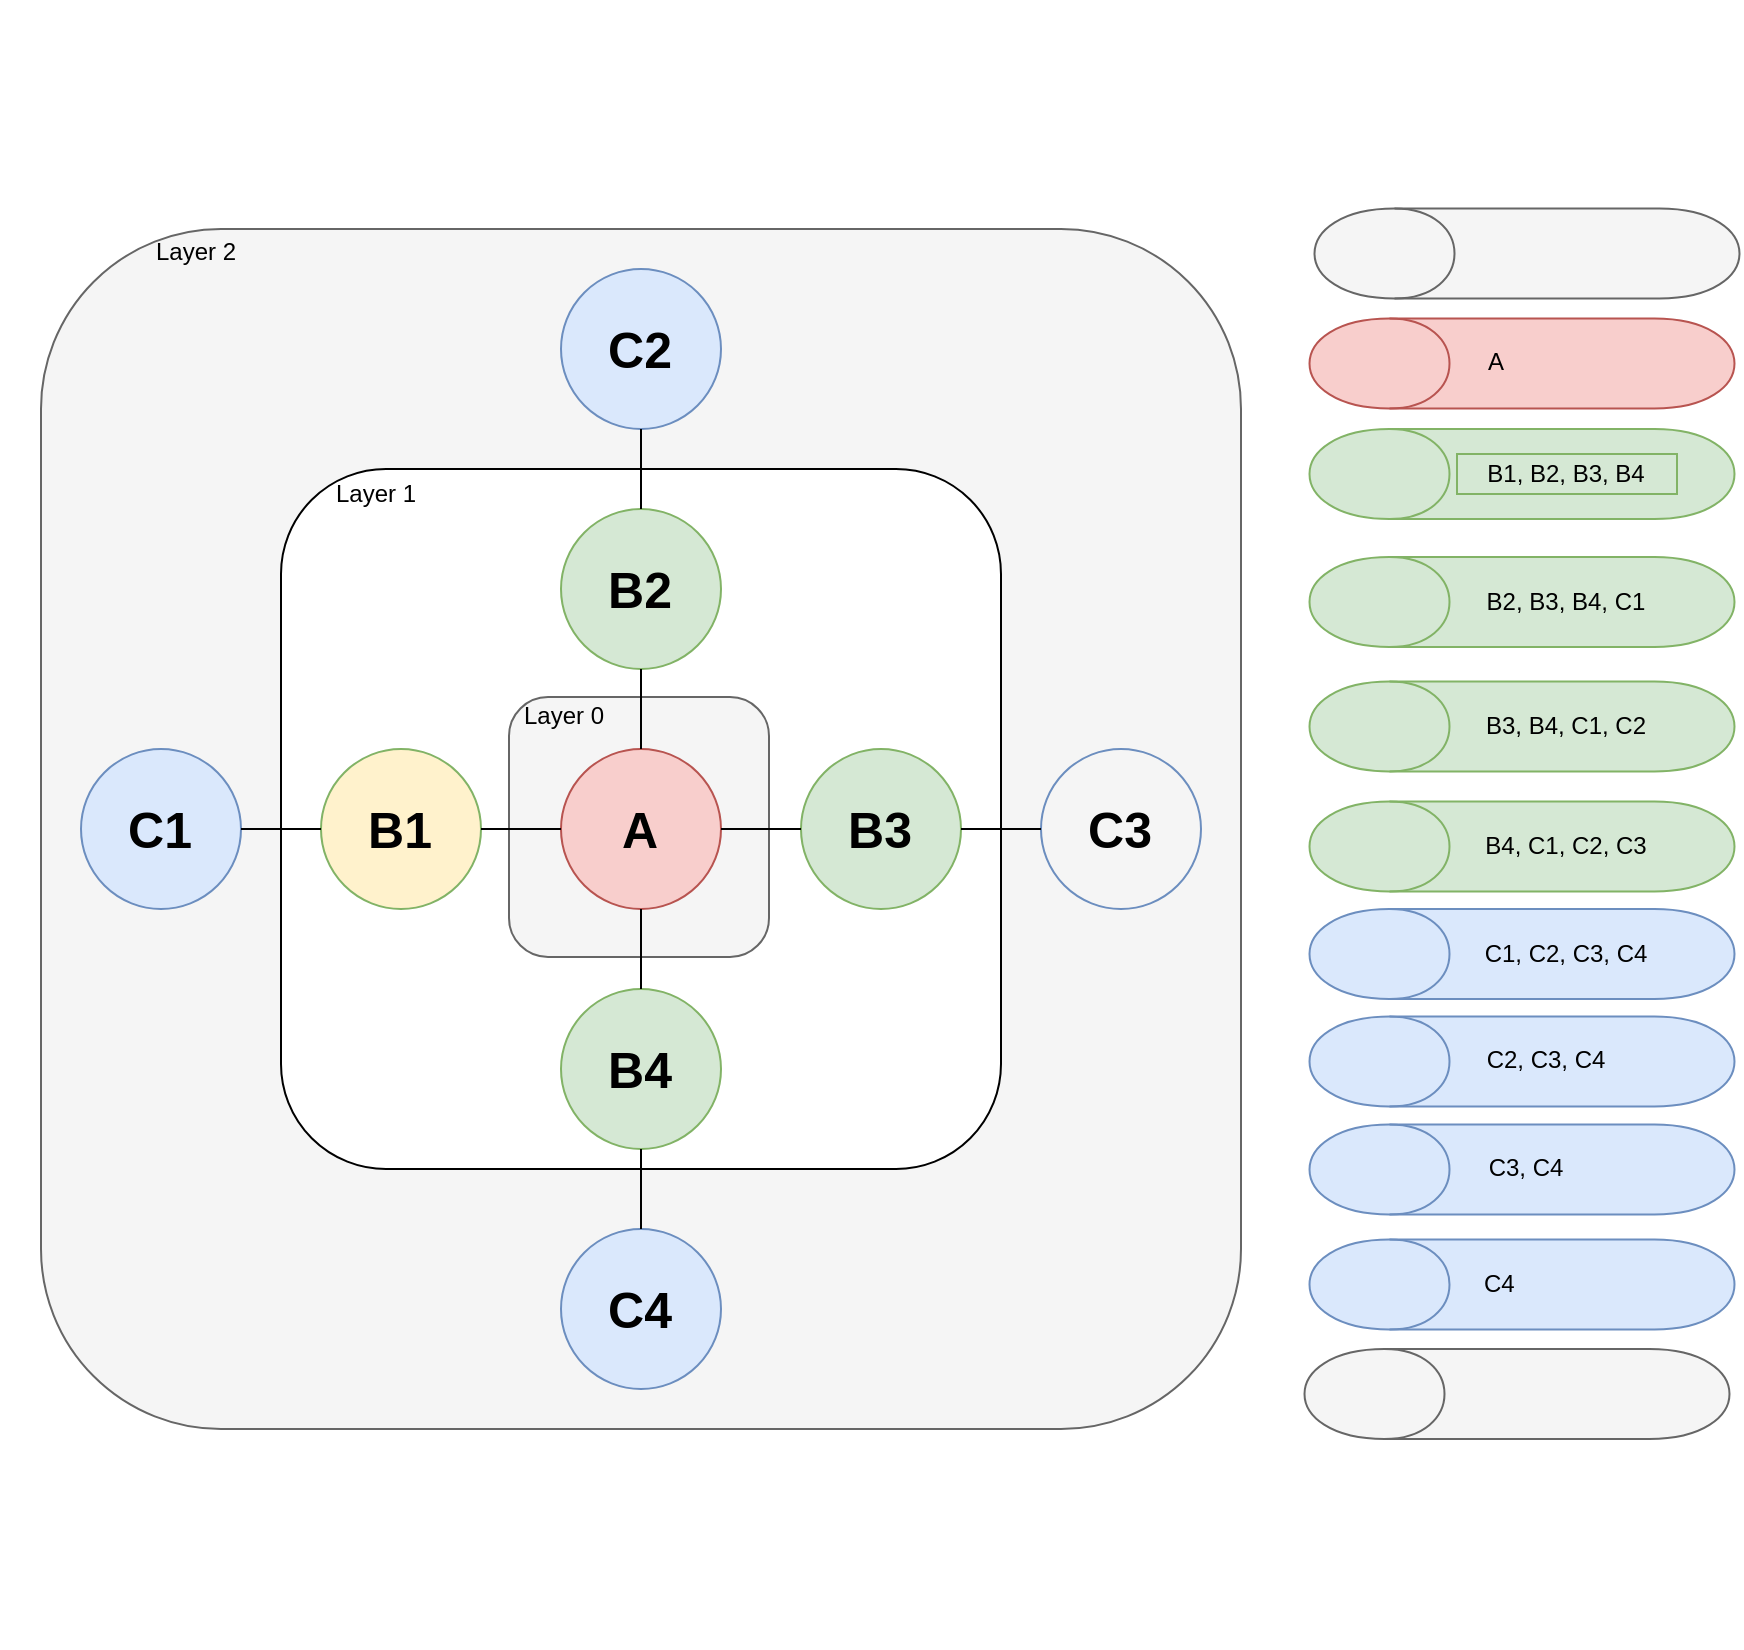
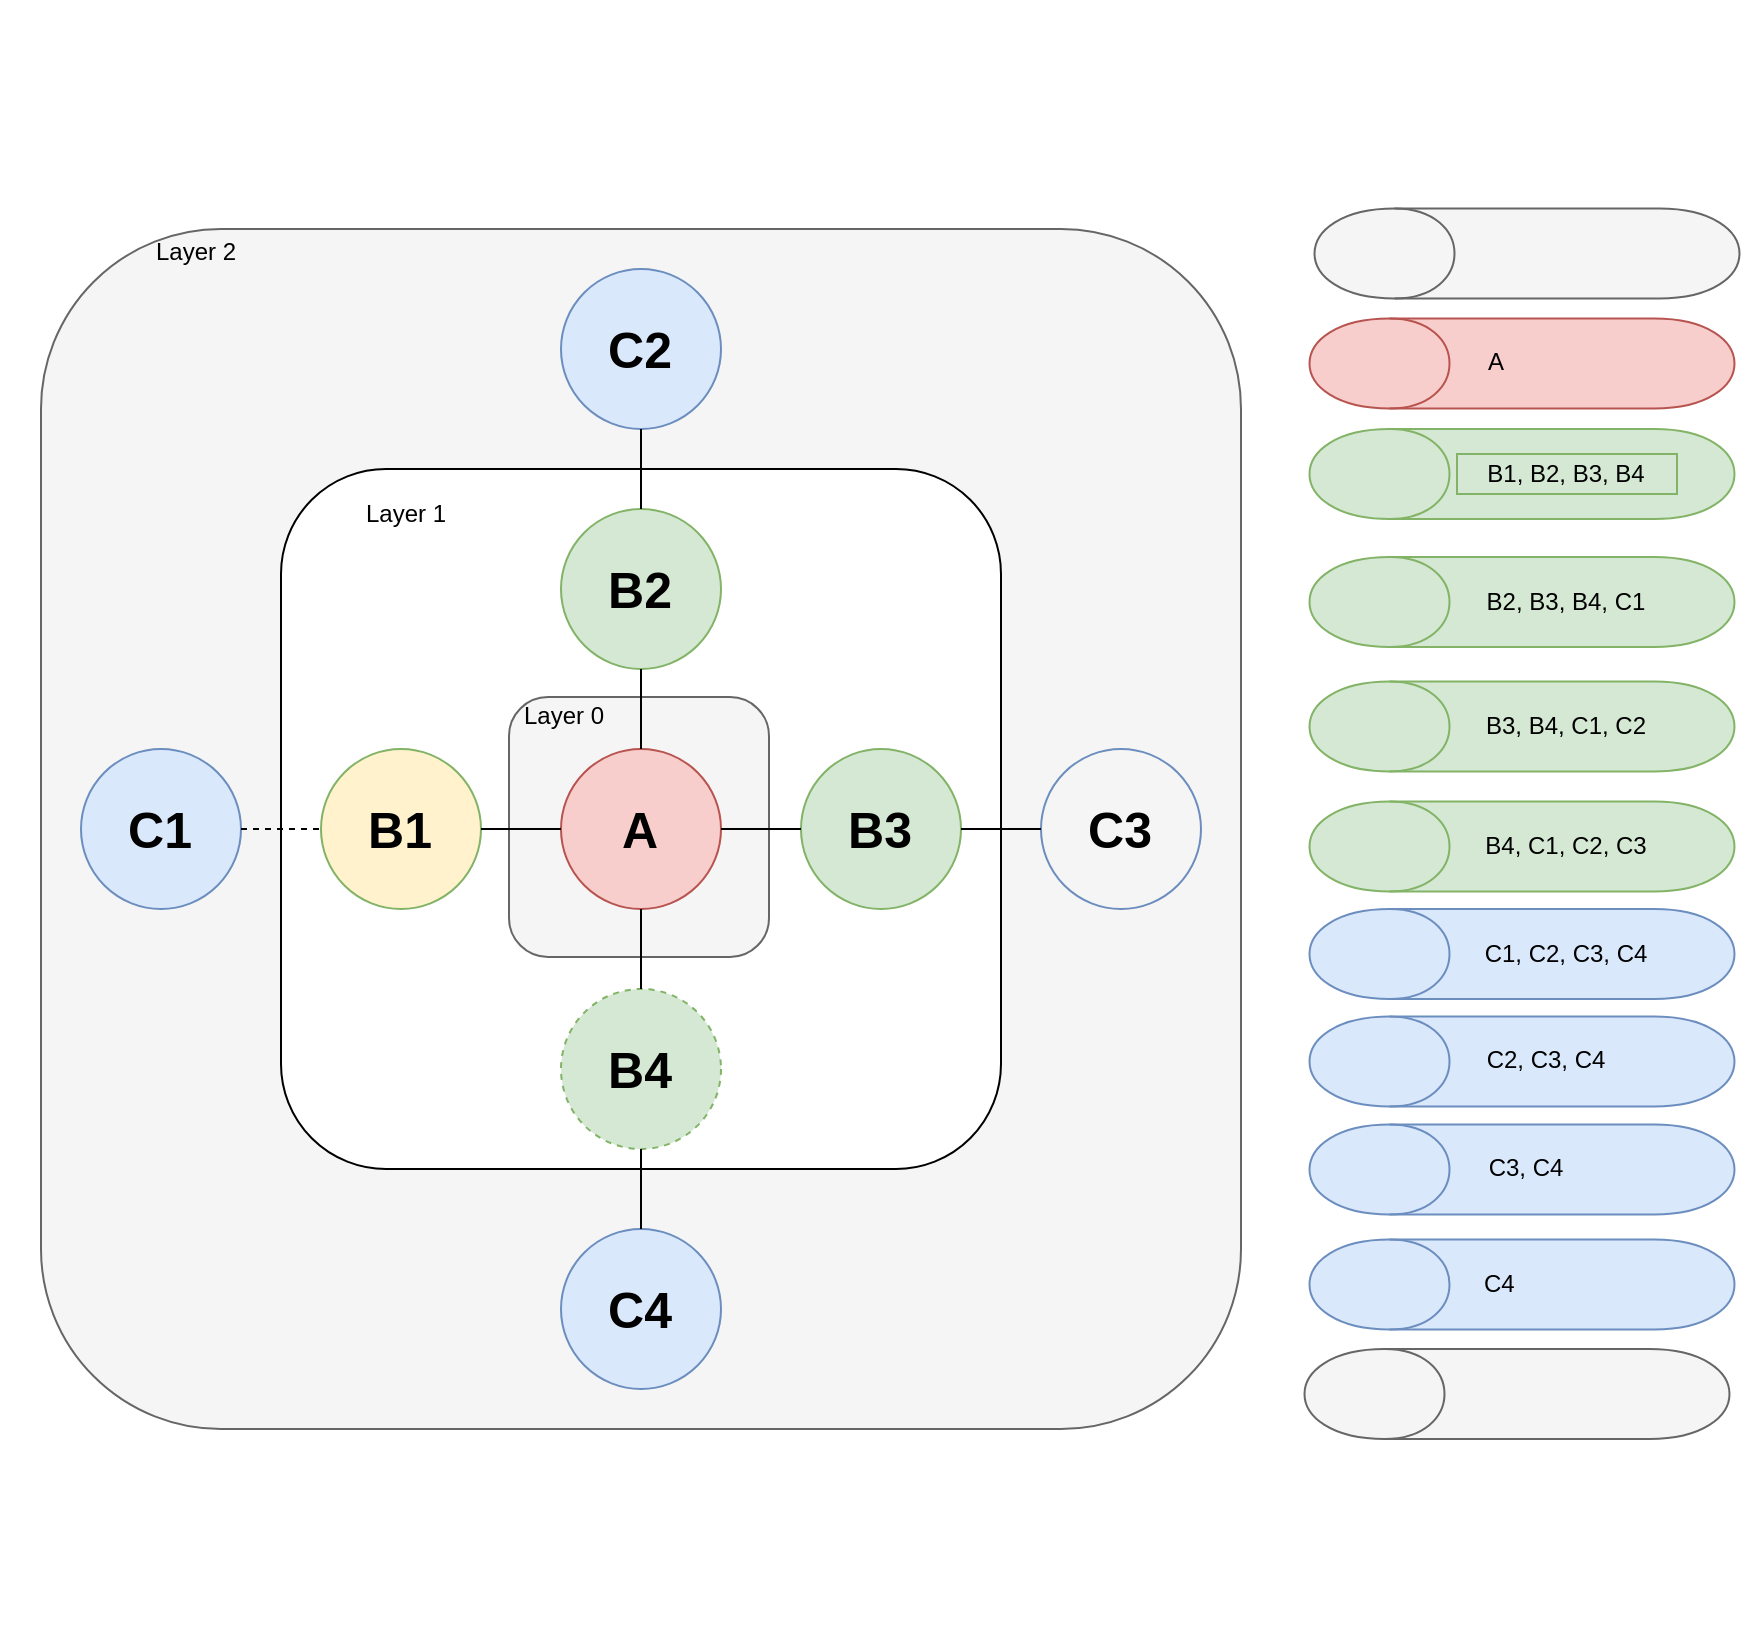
node "Layer 1": moved (377, 494) -> (407, 514)
edge "C1" -- "B1": style solid -> dashed
node "B4": style solid -> dashed
